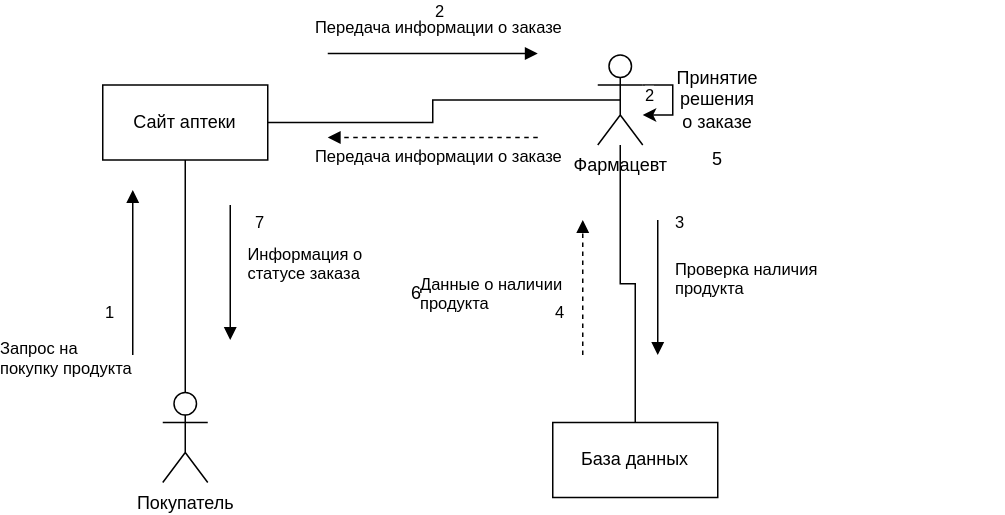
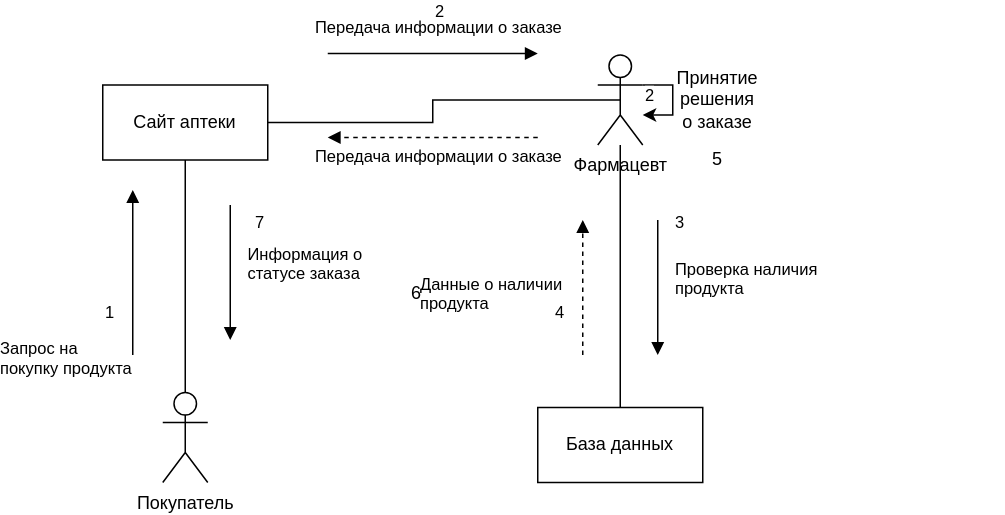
node "База данных": moved (635, 460) -> (620, 445)
